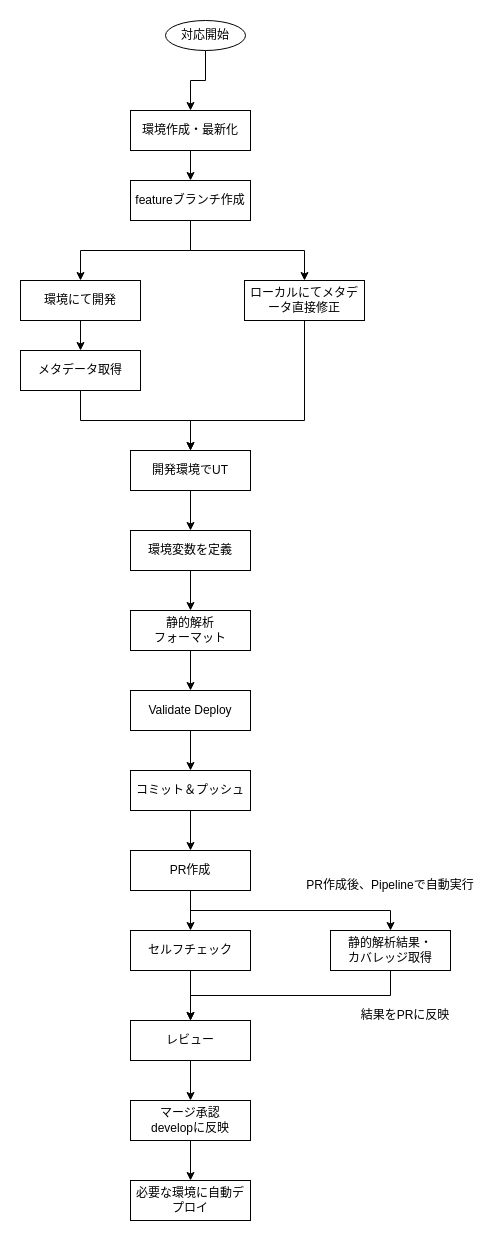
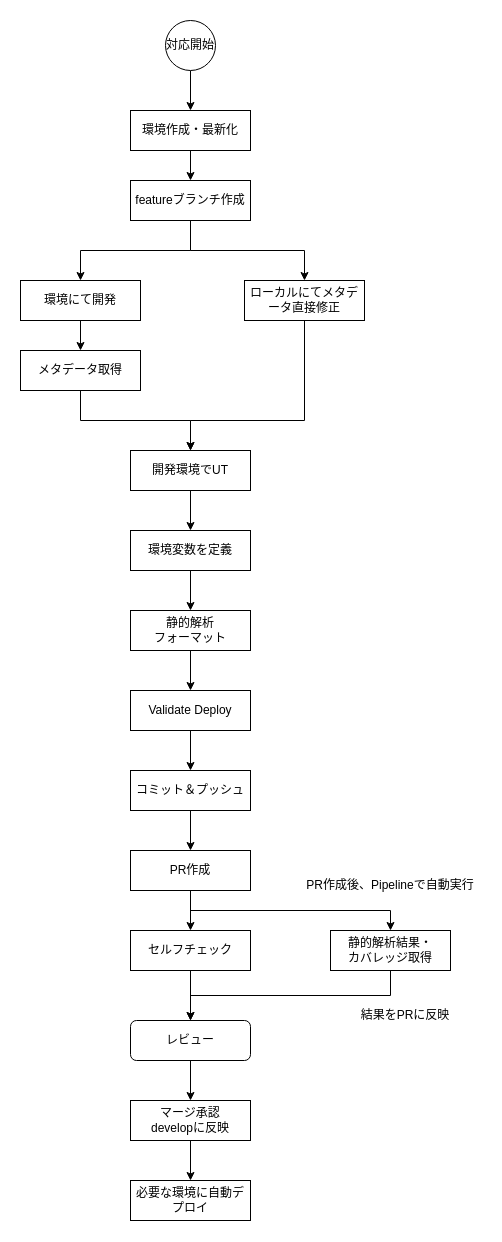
node "対応開始": size 80x30 -> 50x50
node "レビュー": shape rectangle -> rounded rectangle
